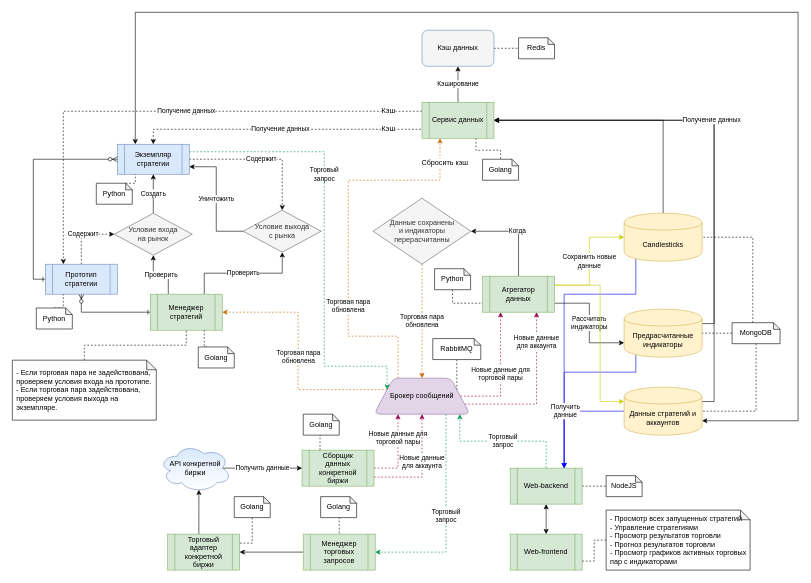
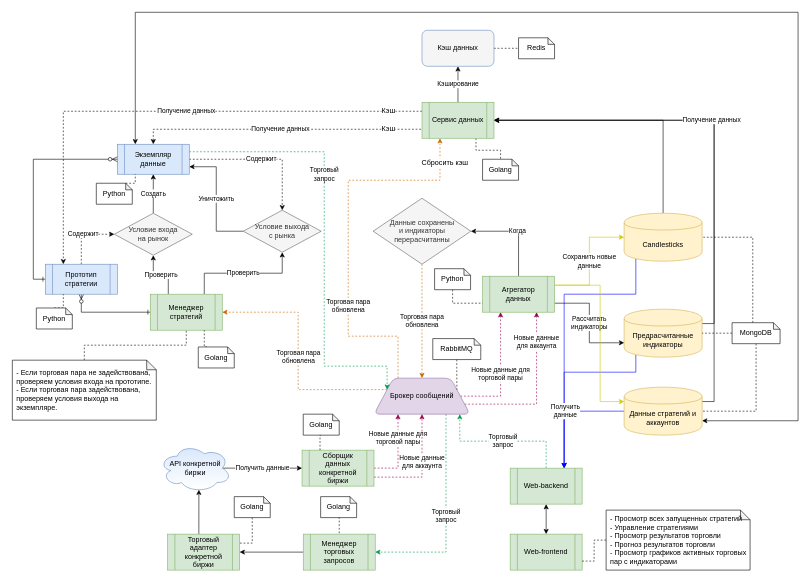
node "Экземпляр стратегии": label "Экземпляр стратегии" -> "Экземпляр данные"
edge "Web-backend" -- "NodeJS": removed
node "NodeJS": removed
